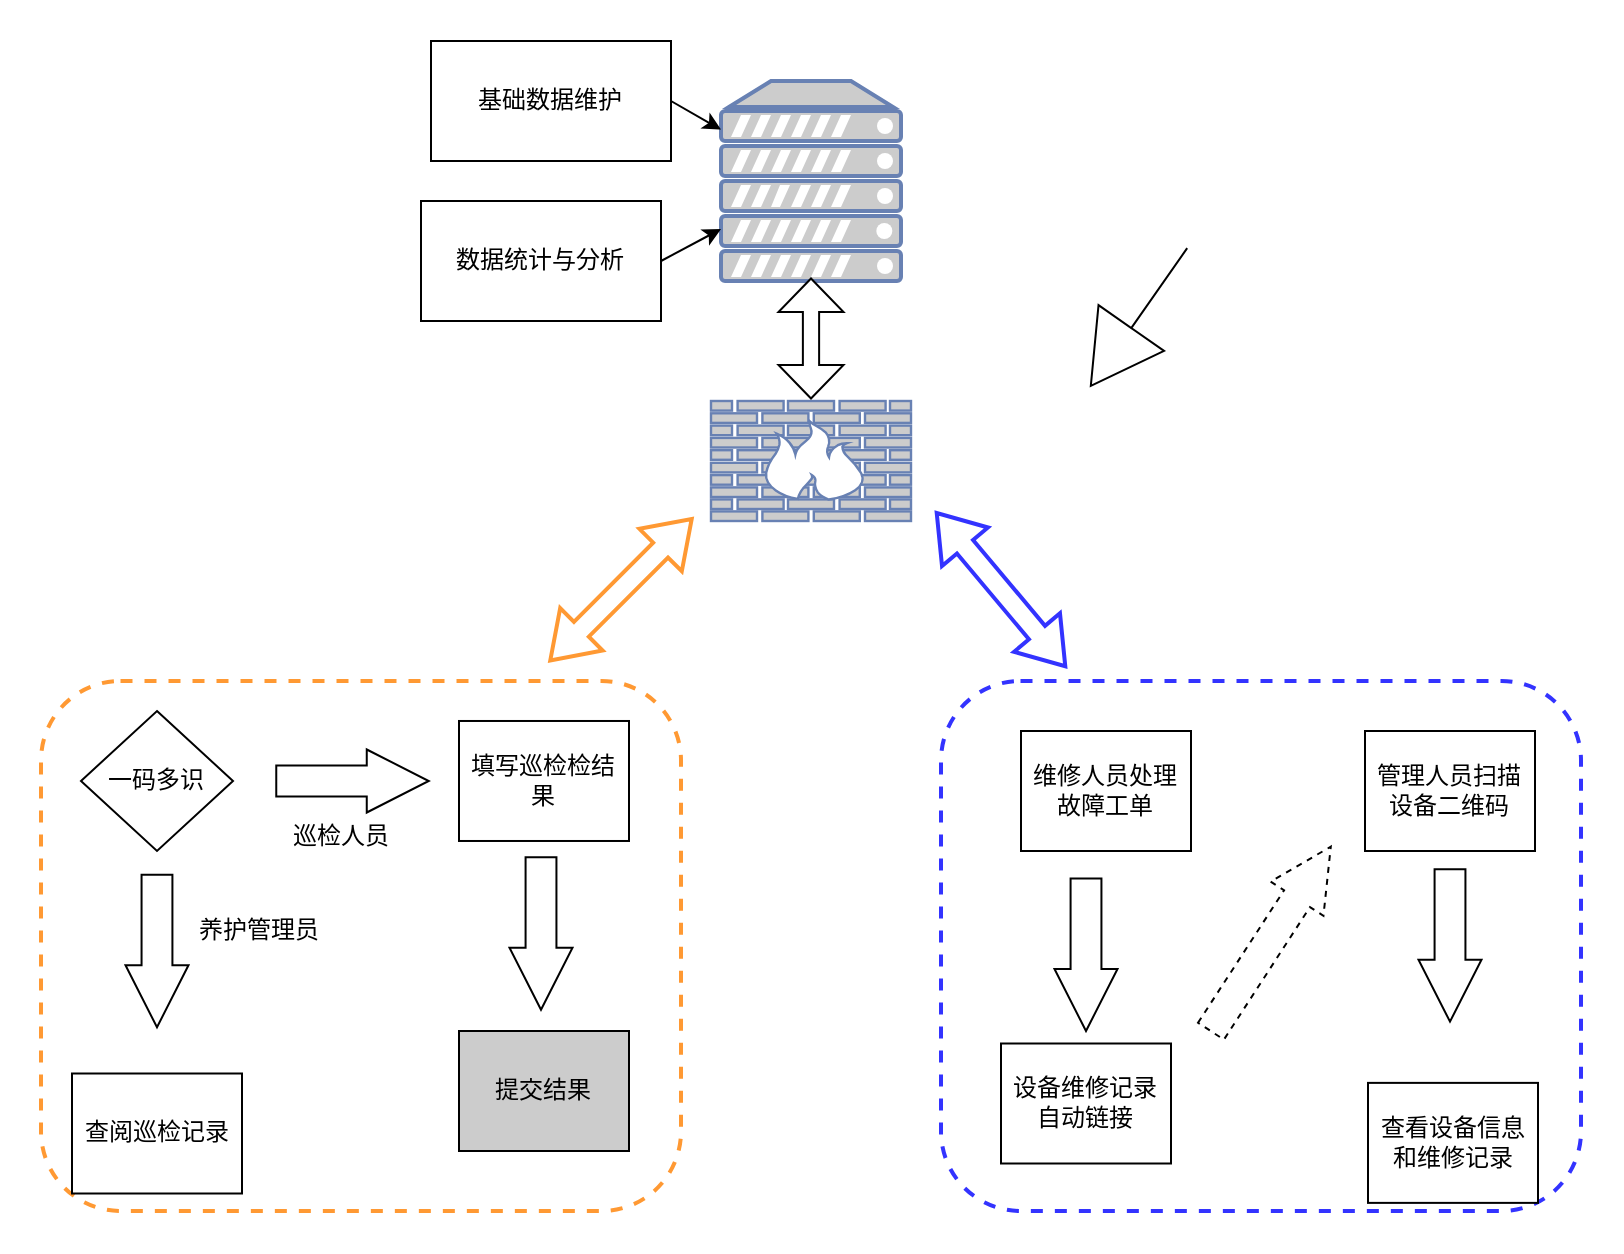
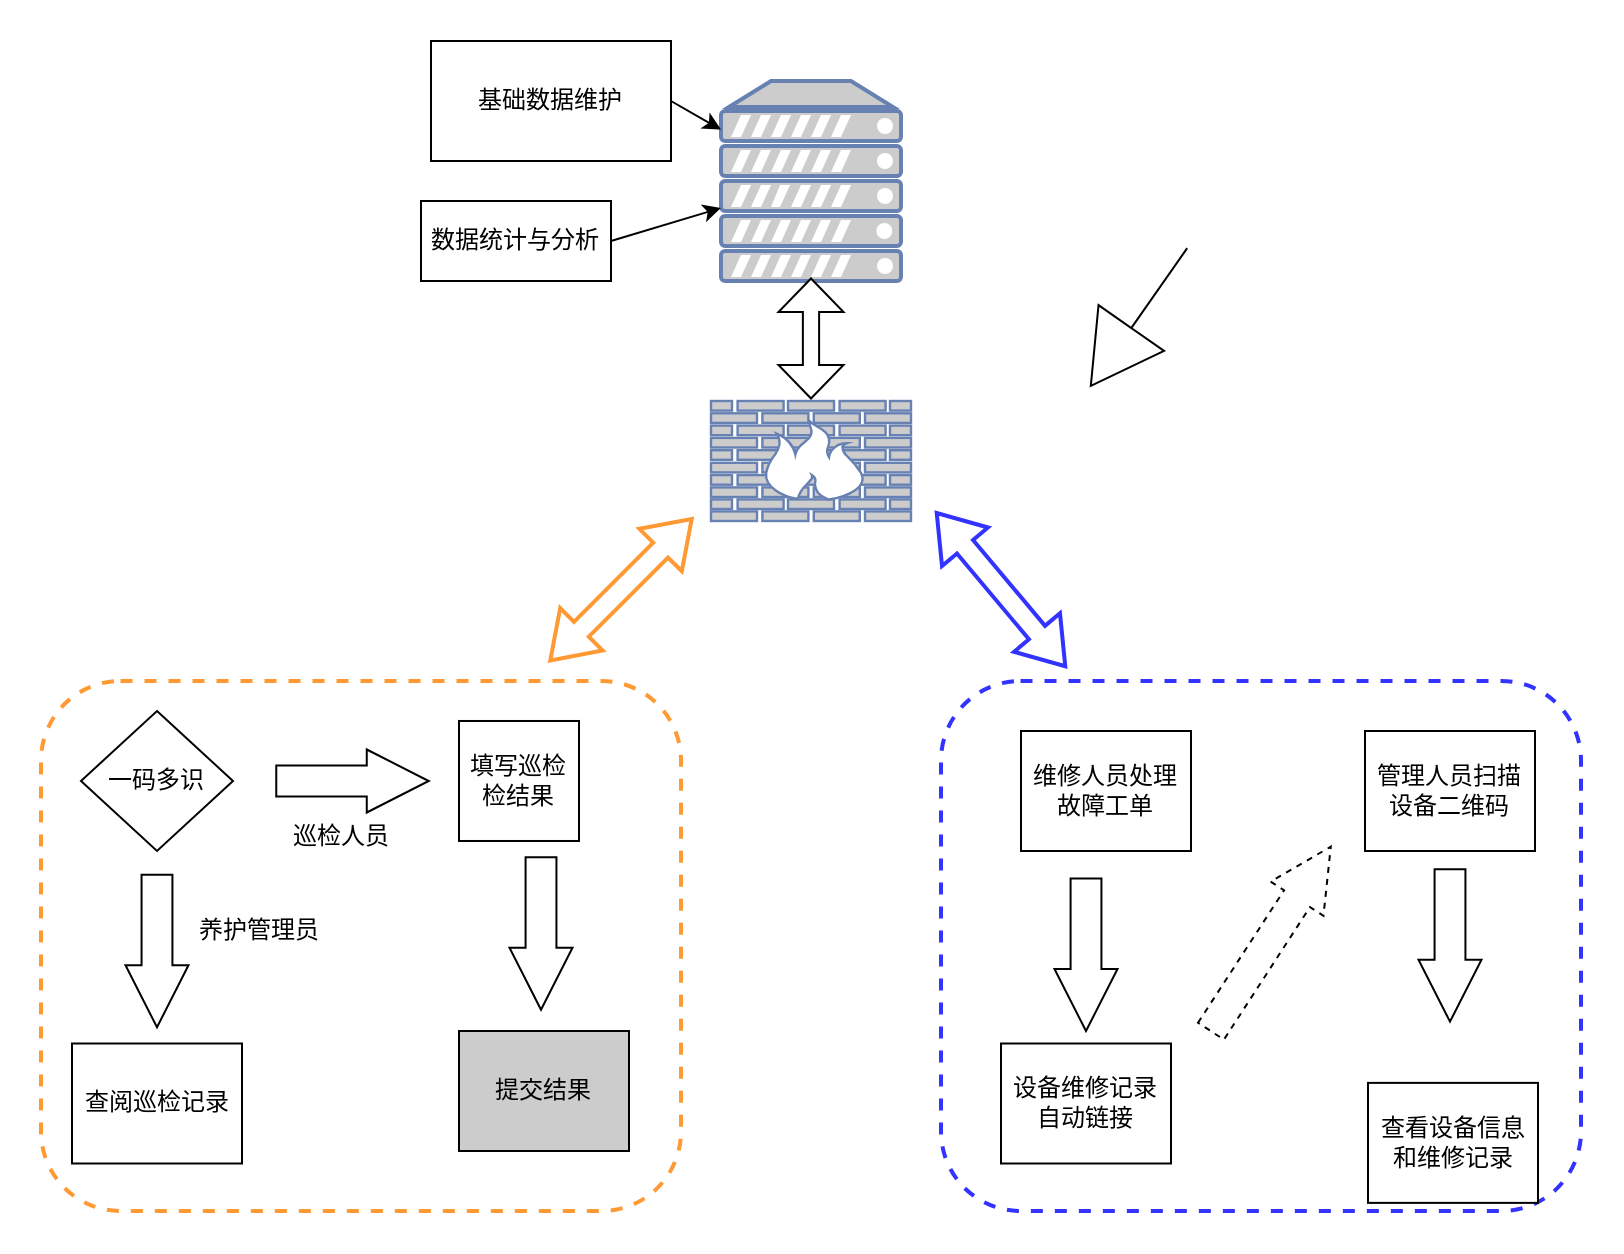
node "数据统计与分析": size 240x120 -> 190x80
node "填写巡检检结果": size 170x120 -> 120x120
node "查阅巡检记录": moved (157, 1134) -> (157, 1104)
